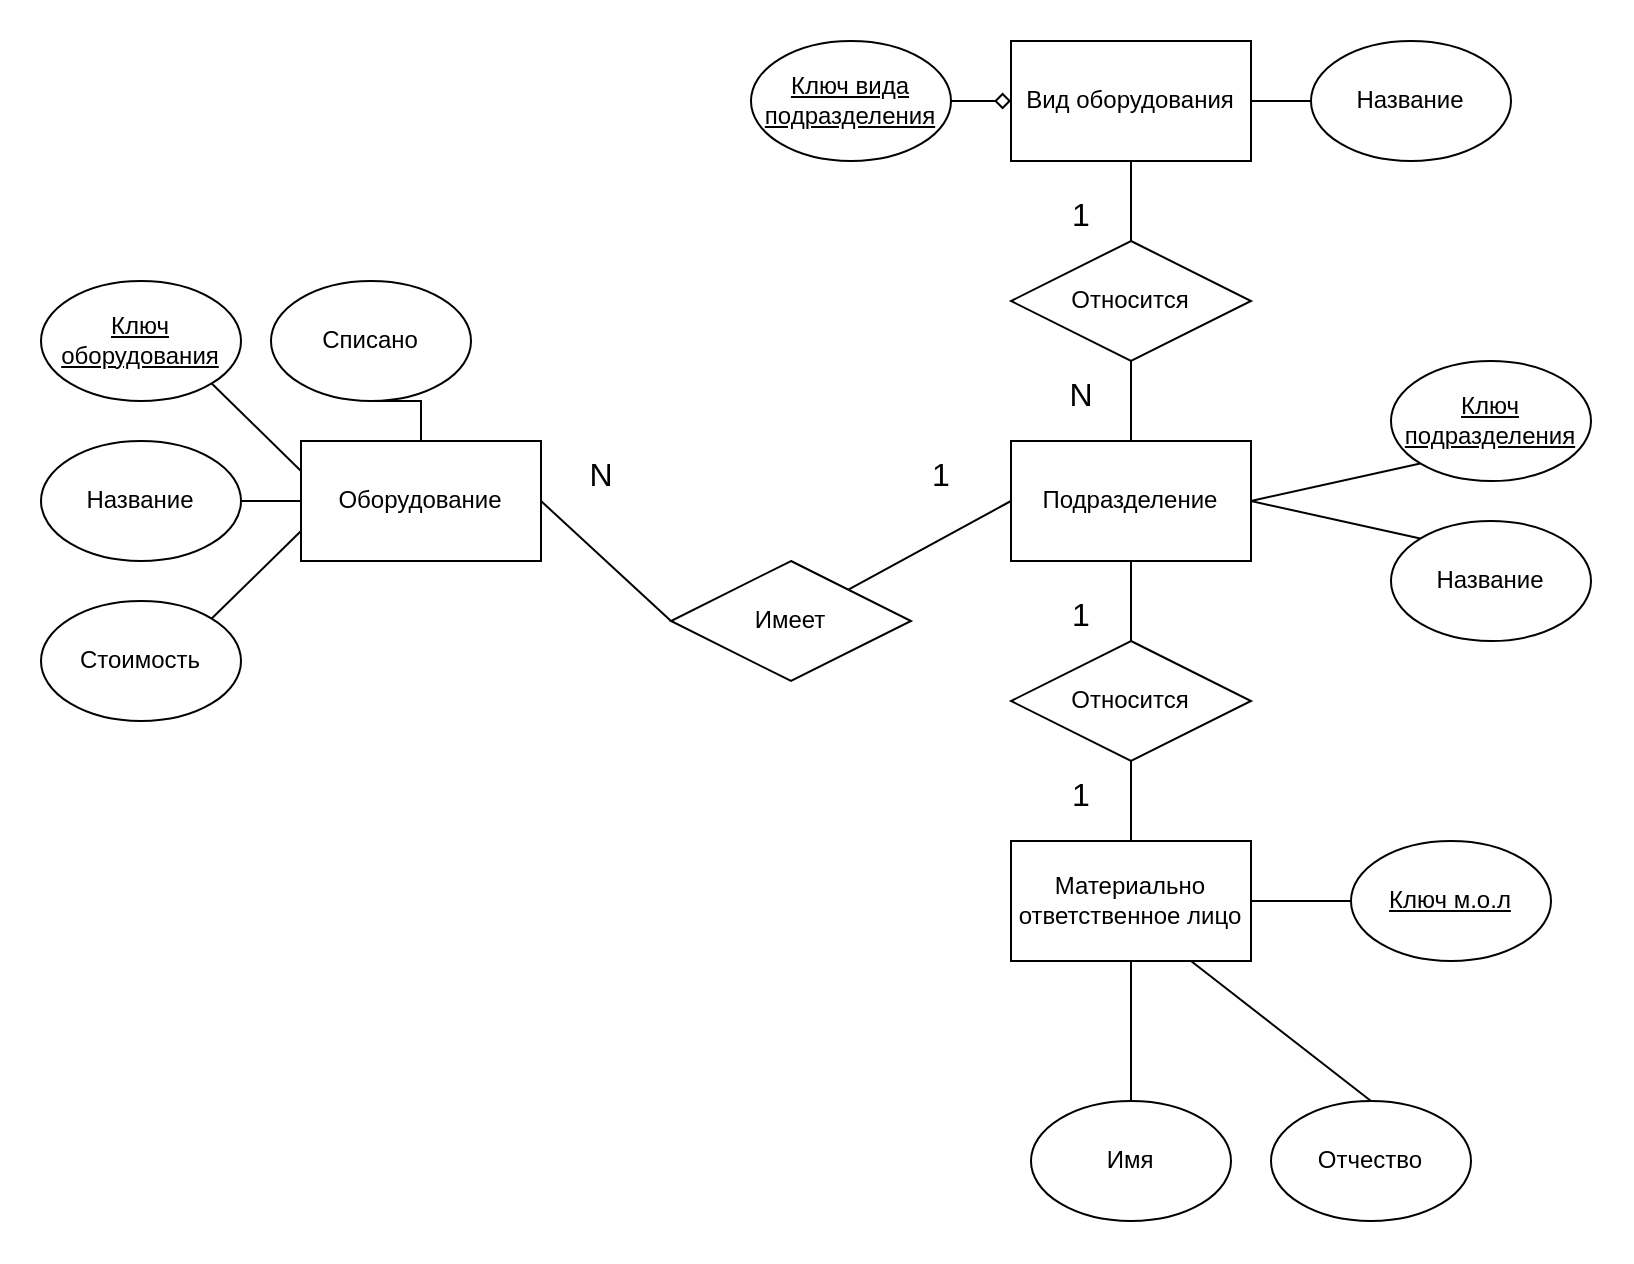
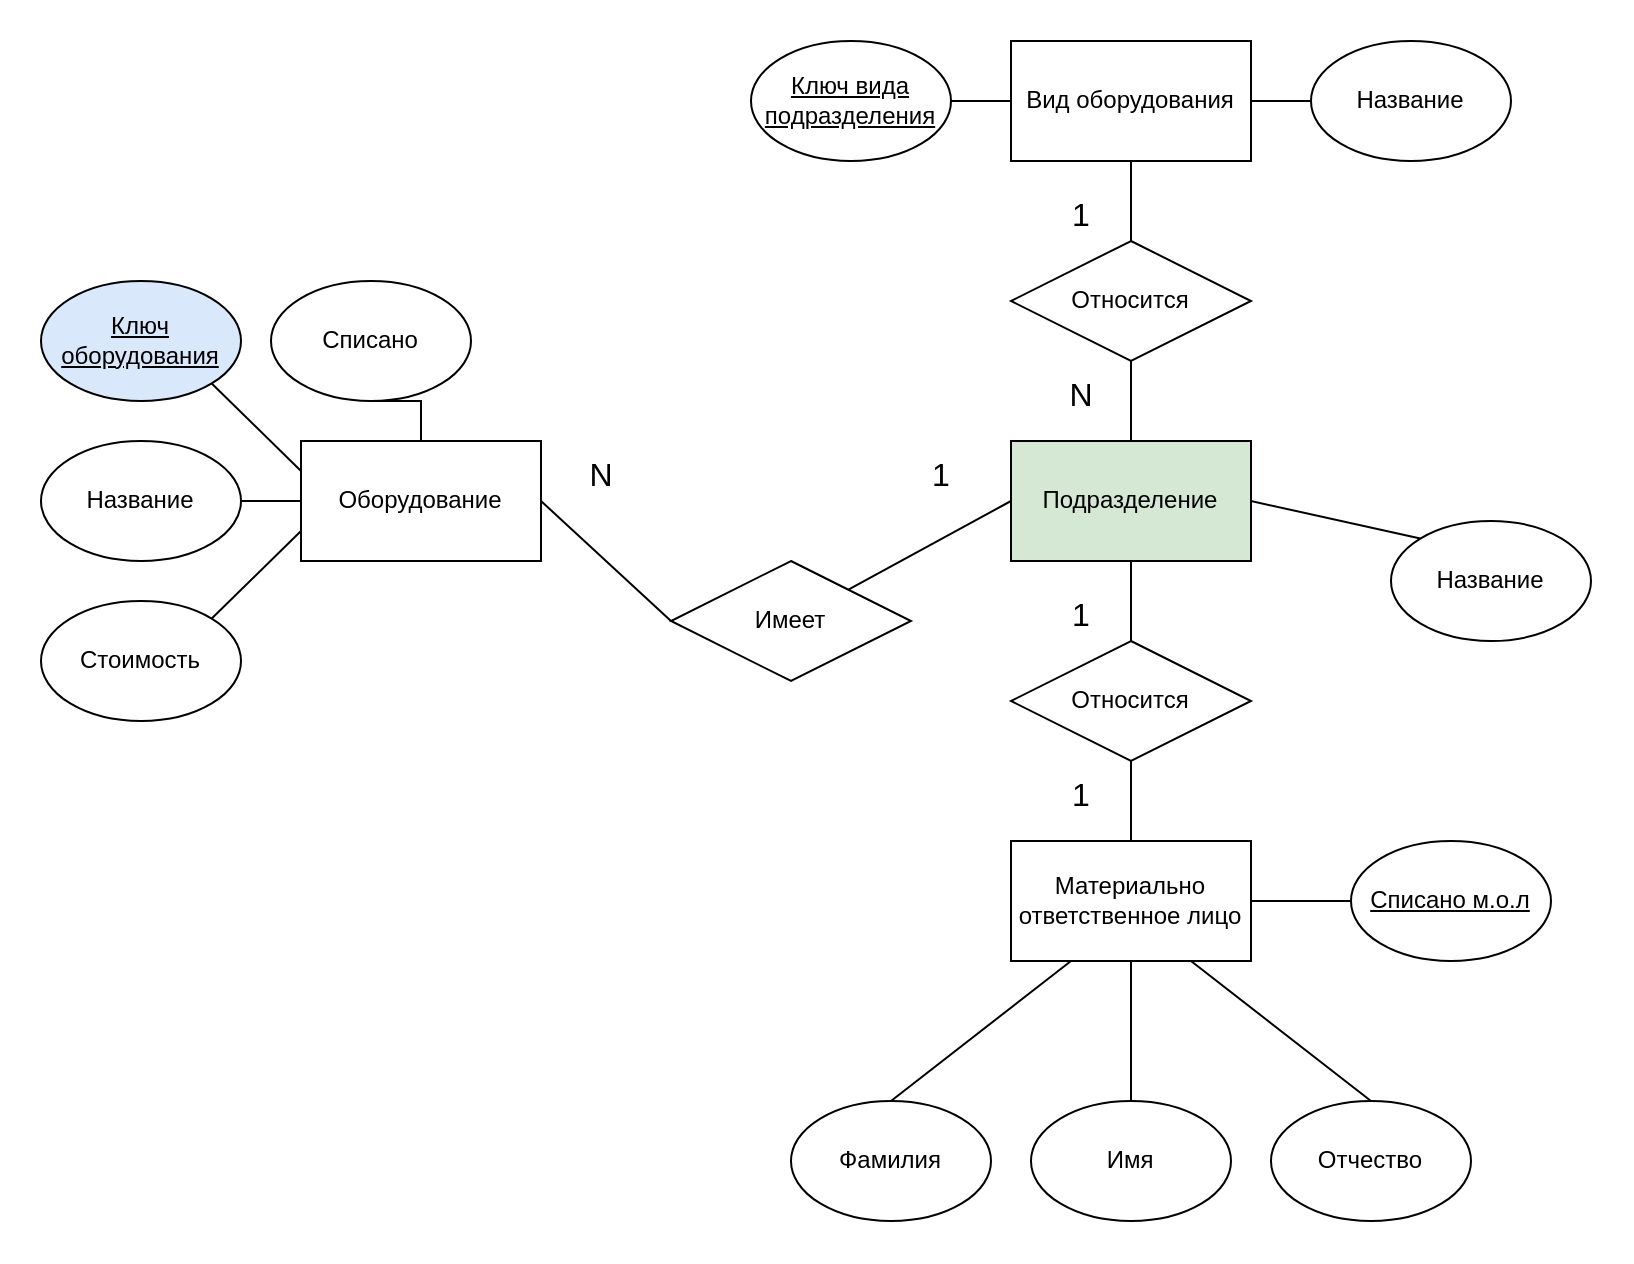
edge "Ключ вида подразделения" -> "Вид оборудования": arrowhead diamond -> none
node "Ключ оборудования": fillcolor #ffffff -> #dae8fc
node "Ключ подразделения": removed
edge "Ключ подразделения" -- "Подразделение": removed
node "Подразделение": fillcolor #ffffff -> #d5e8d4
node "Ключ м.о.л": label "Ключ м.о.л" -> "Списано м.о.л"
edge "Материально ответственное лицо" -- "Фамилия": added
node "Фамилия": added
